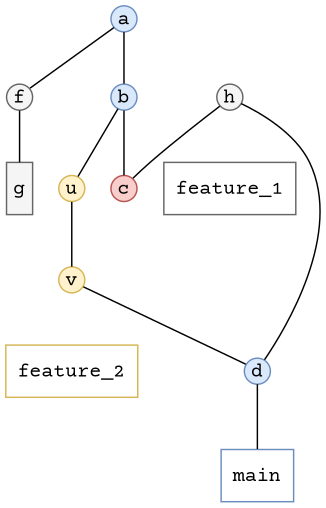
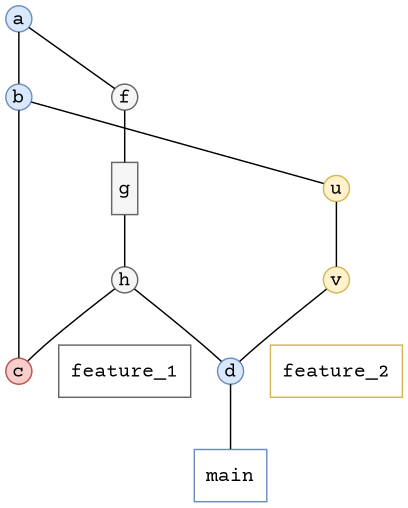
edge "g" -- "h": added
